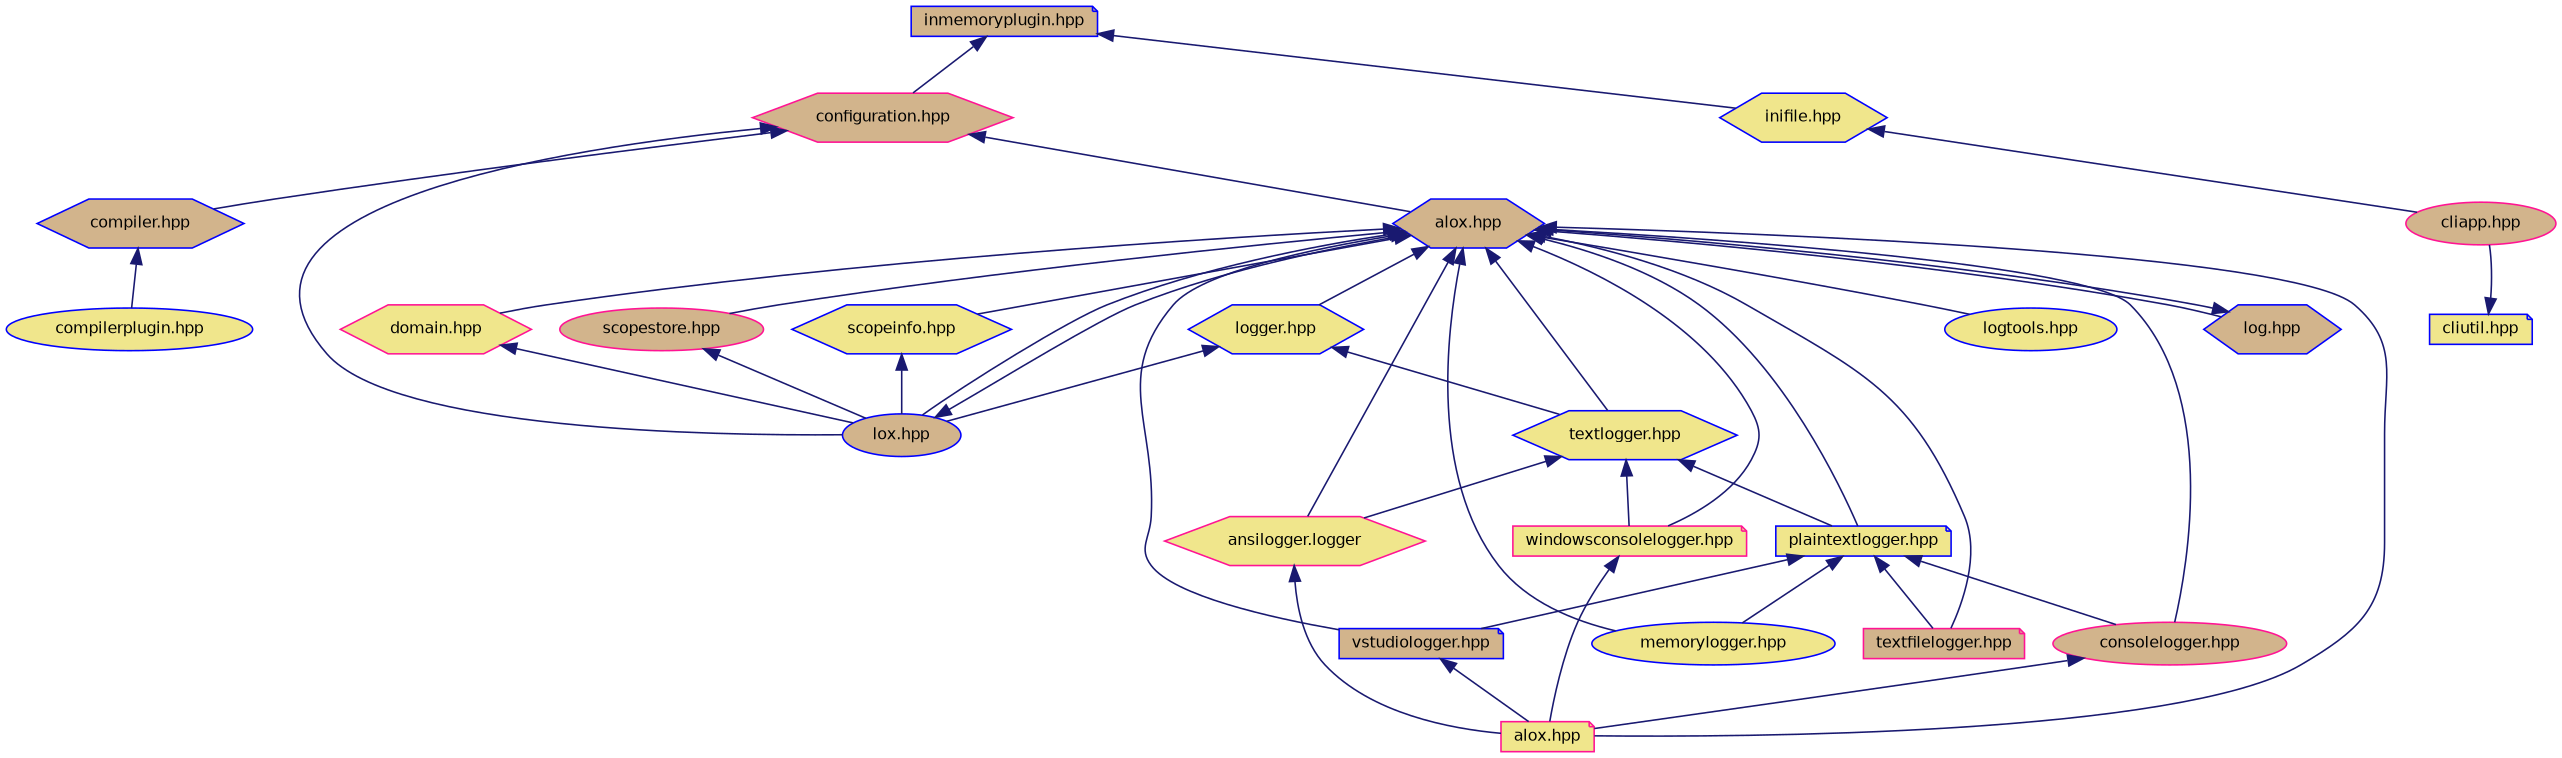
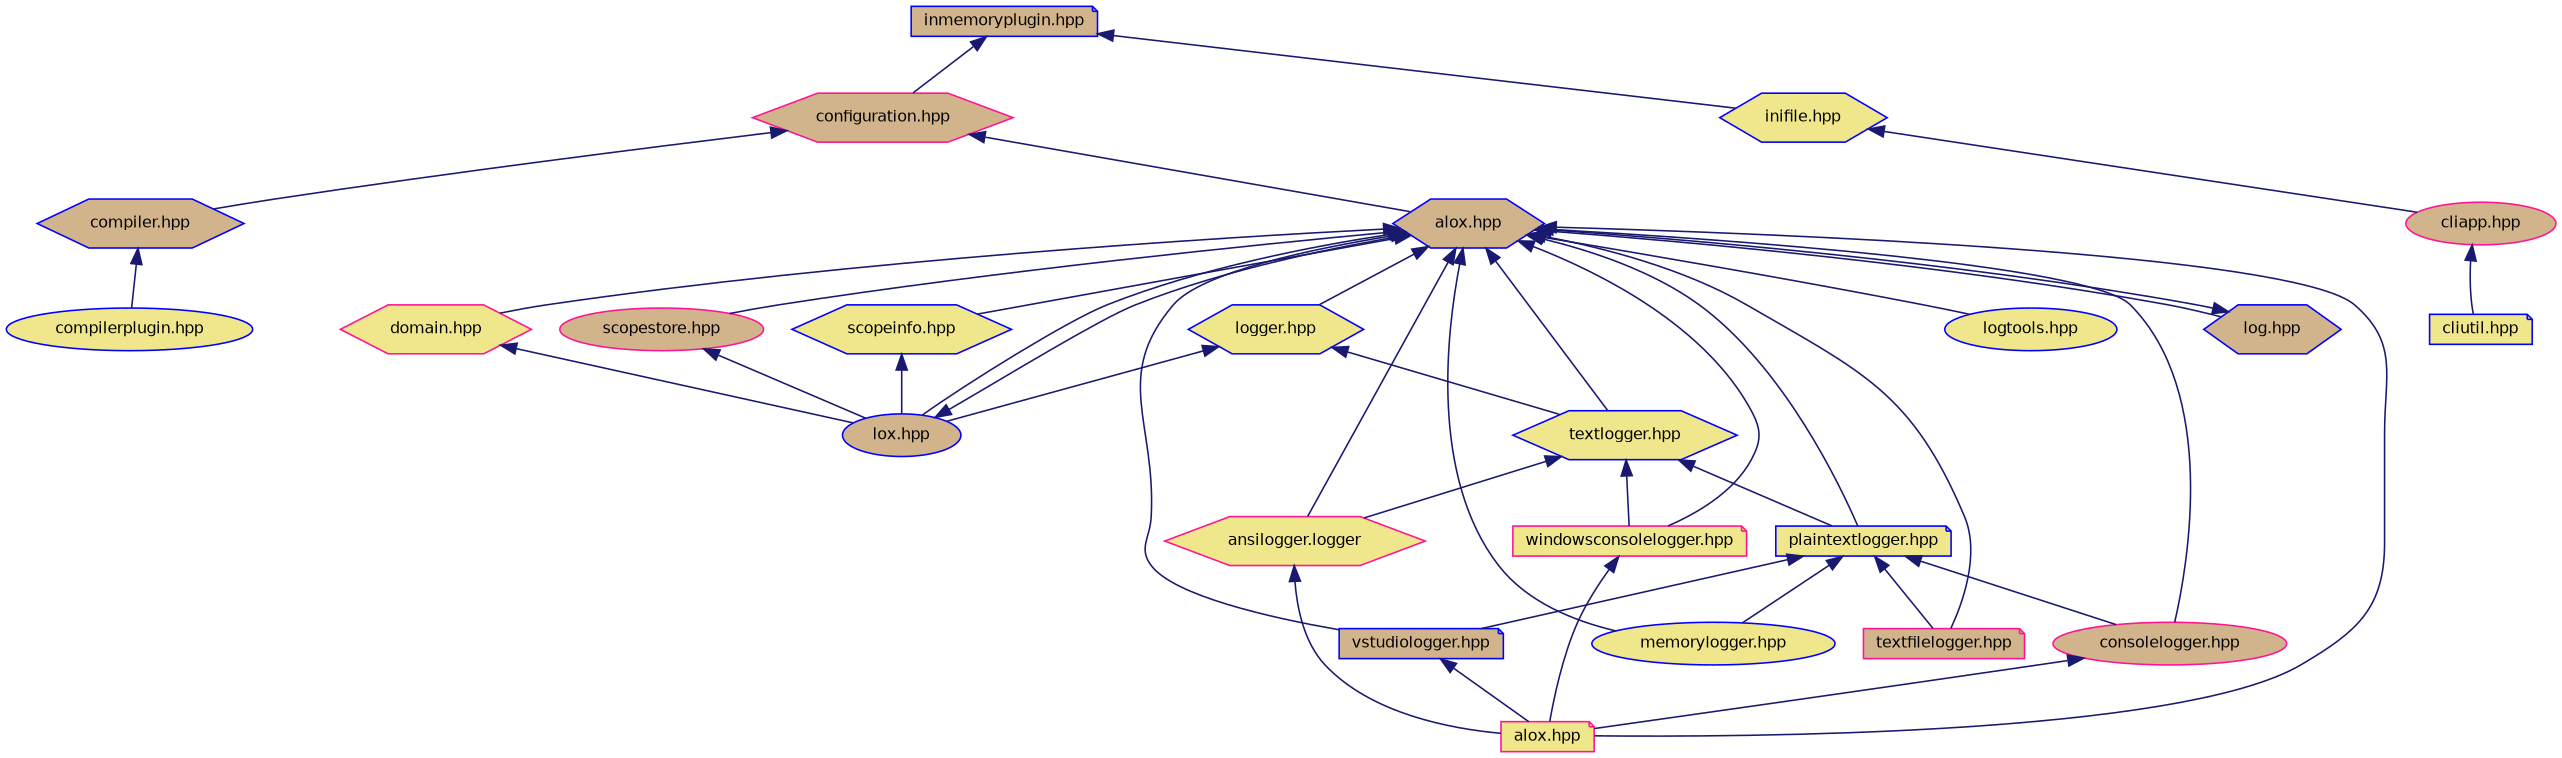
edge "cliapp.hpp" -> "cliutil.hpp": reversed
edge "lox.hpp" -> "configuration.hpp": removed
